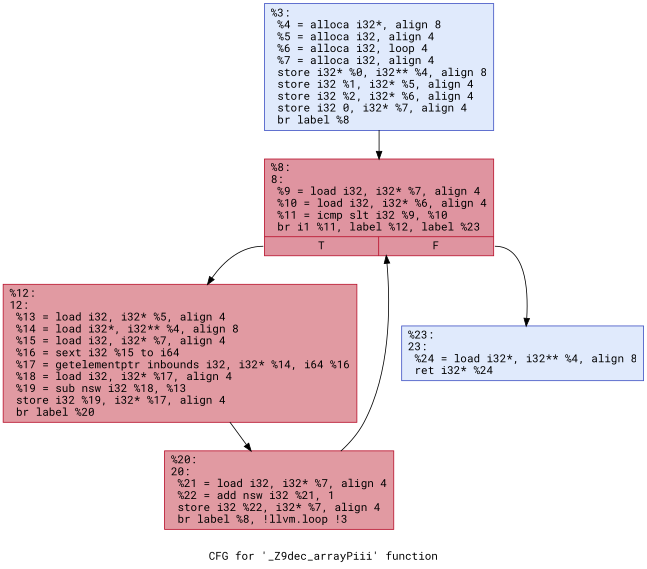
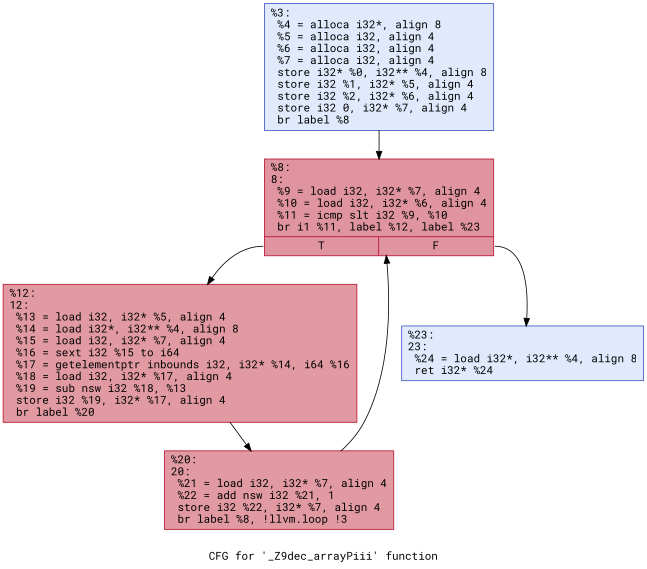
node "%3:": text "%6 = alloca i32, loop 4" -> "%6 = alloca i32, align 4"
